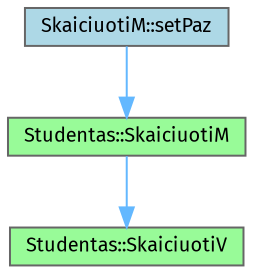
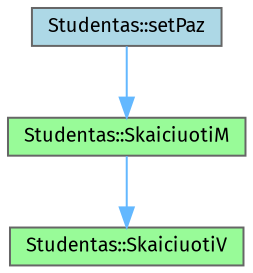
node "SkaiciuotiM::setPaz": label "SkaiciuotiM::setPaz" -> "Studentas::setPaz"
